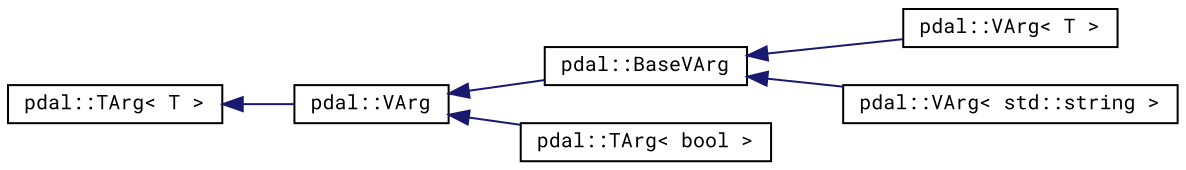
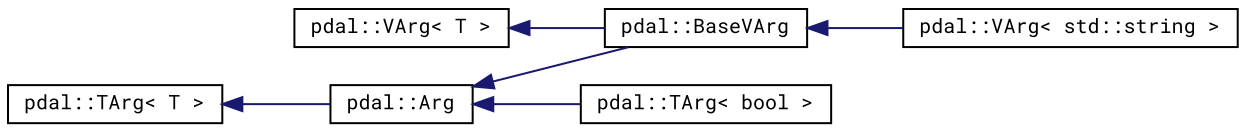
edge "pdal::VArg< T >" -> "pdal::BaseVArg": reversed
node "pdal::VArg": label "pdal::VArg" -> "pdal::Arg"
